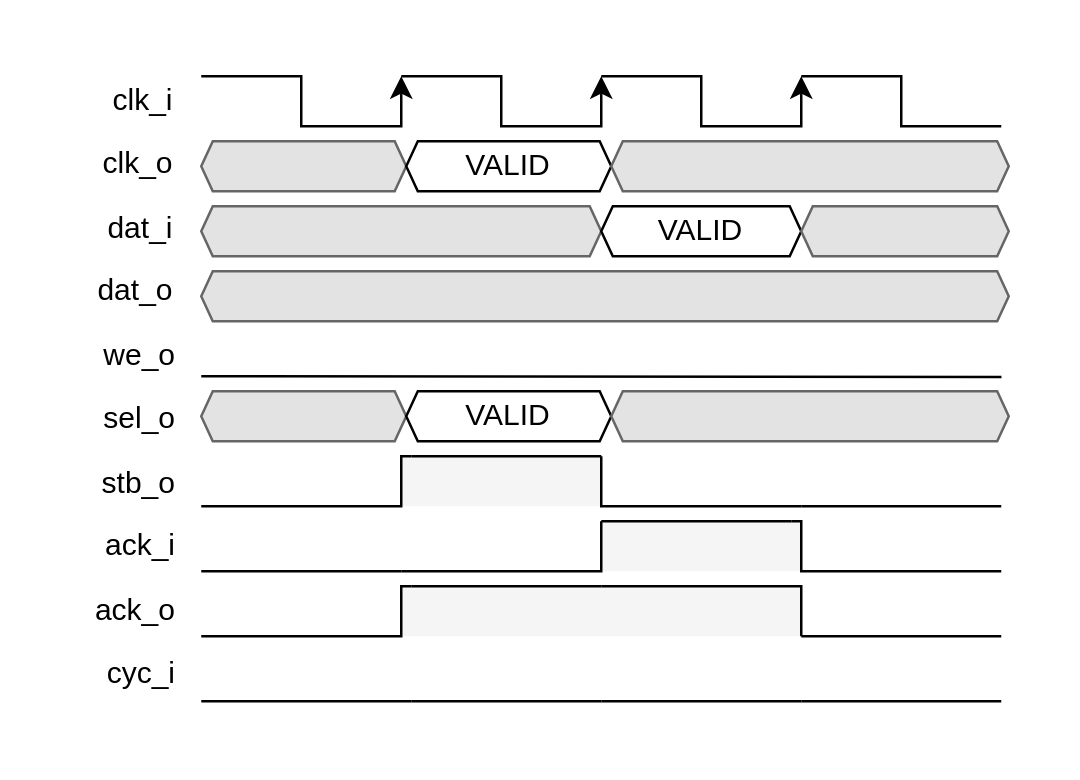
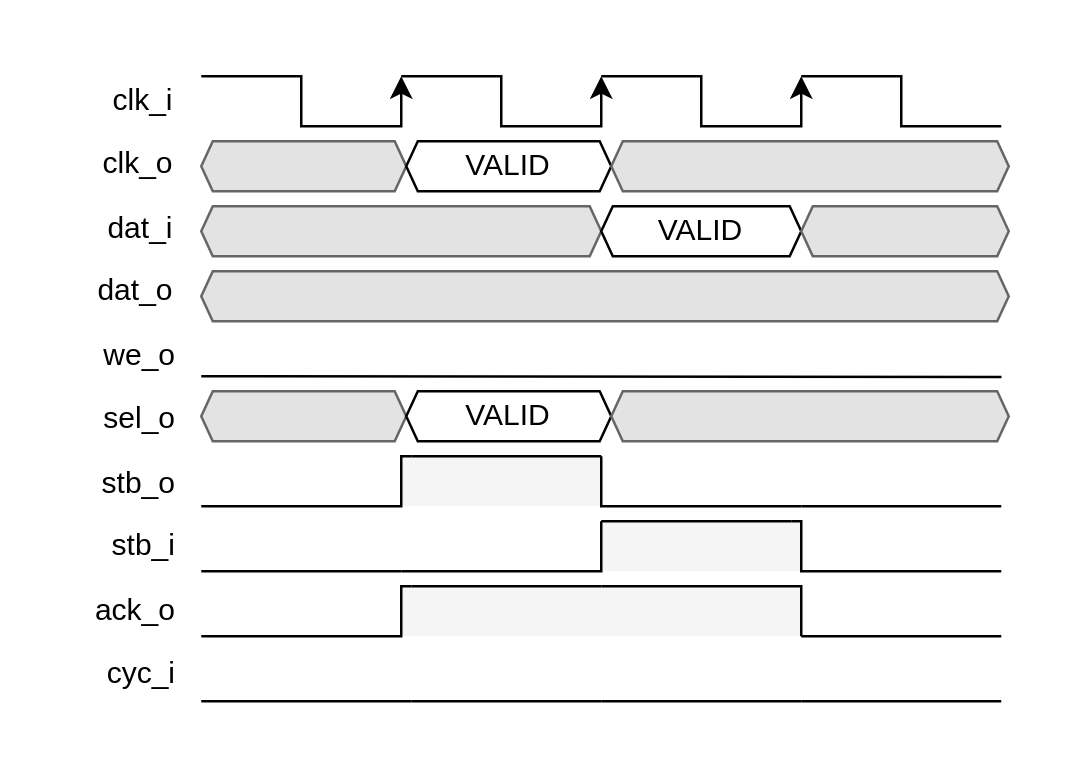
node "ack_i": label "ack_i" -> "stb_i"
